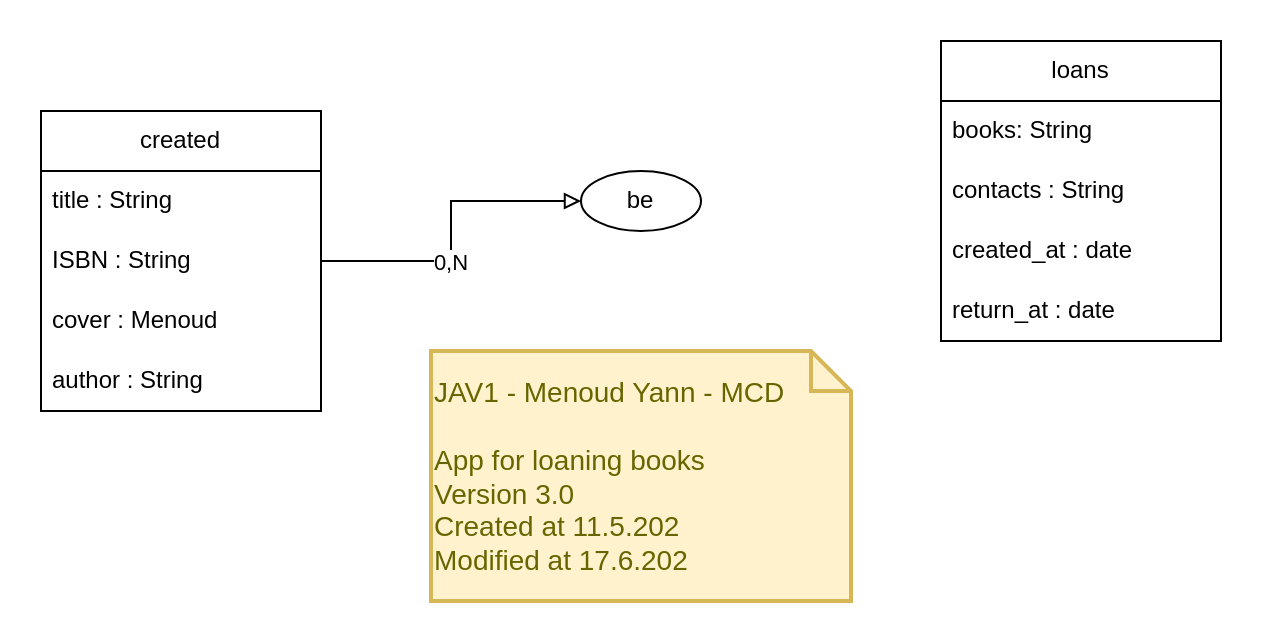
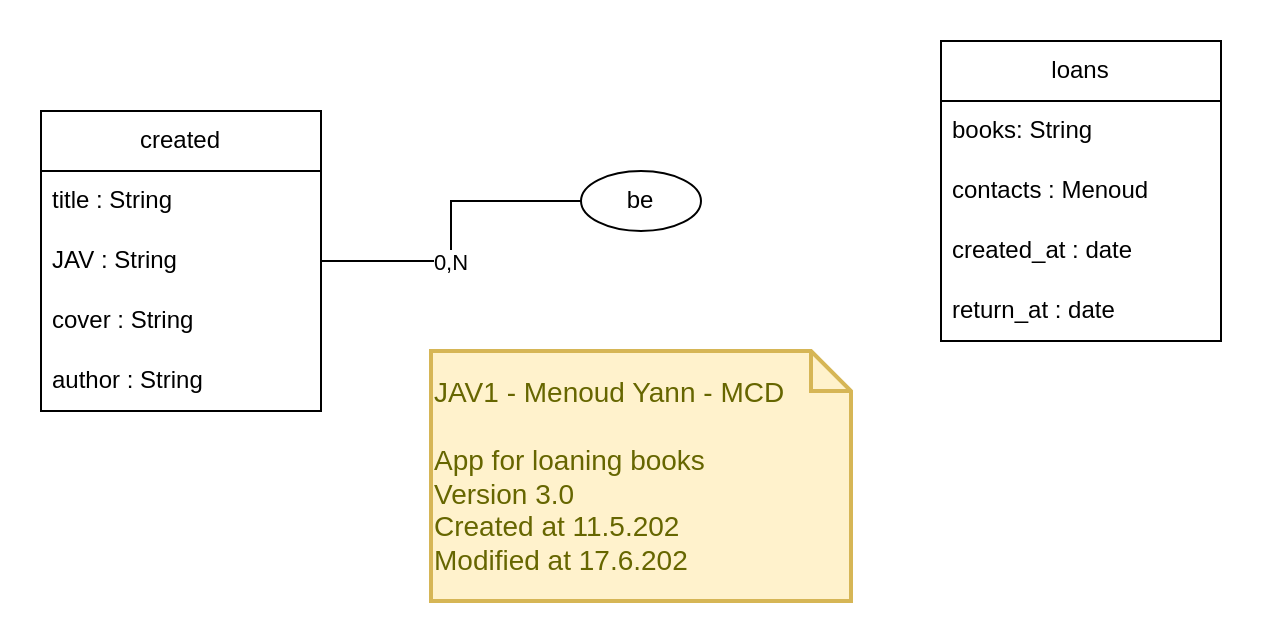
node "contacts : String": label "contacts : String" -> "contacts : Menoud"
edge "created" -> "be": arrowhead block -> none
node "ISBN : String": label "ISBN : String" -> "JAV : String"
node "cover : Menoud": label "cover : Menoud" -> "cover : String"
